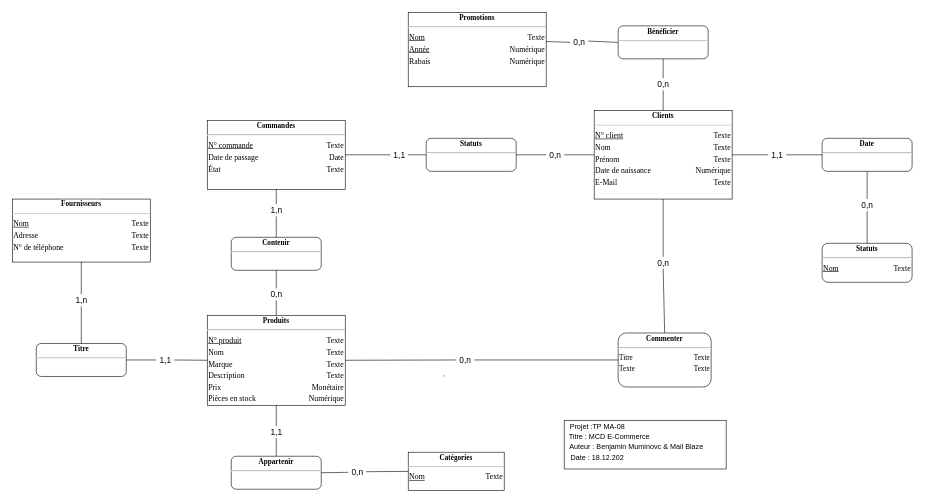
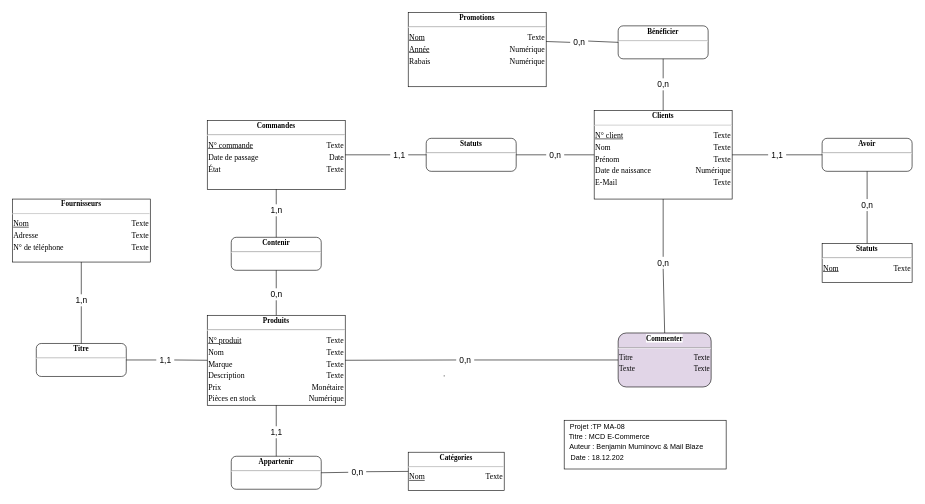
node "Date": label "Date" -> "Avoir"
node "Statuts Nom Texte": shape rounded rectangle -> rectangle
node "Commenter Titre Texte Texte Texte": fillcolor #ffffff -> #e1d5e7
